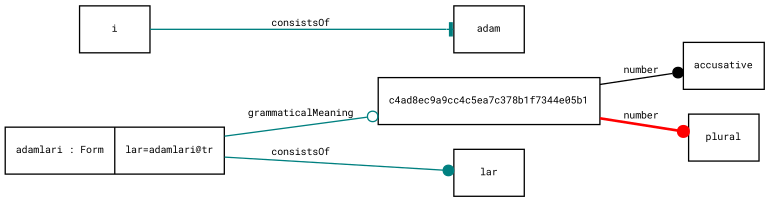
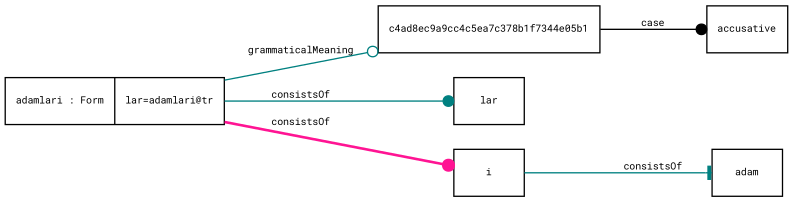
edge "c4ad8ec9a9cc4c5ea7c378b1f7344e05b1" -> "accusative": label "number" -> "case"
node "plural": removed
edge "adamlari : Form" -> "i": added, label "consistsOf"
